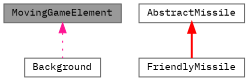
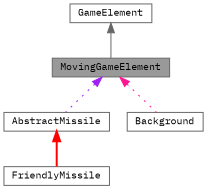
node "GameElement": added
edge "AbstractMissile" -> "MovingGameElement": added
